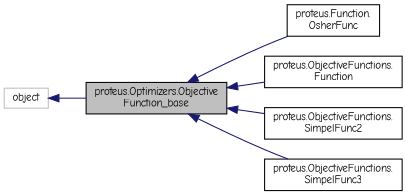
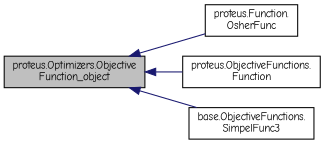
node "object": removed
node "proteus.Optimizers.Objective Function_base": label "proteus.Optimizers.Objective Function_base" -> "proteus.Optimizers.Objective Function_object"
node "proteus.ObjectiveFunctions. SimpelFunc2": removed
node "proteus.ObjectiveFunctions. SimpelFunc3": label "proteus.ObjectiveFunctions. SimpelFunc3" -> "base.ObjectiveFunctions. SimpelFunc3"
